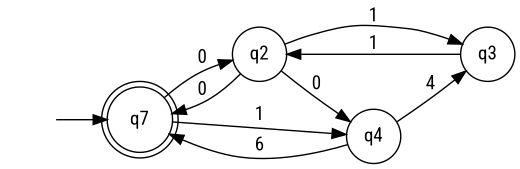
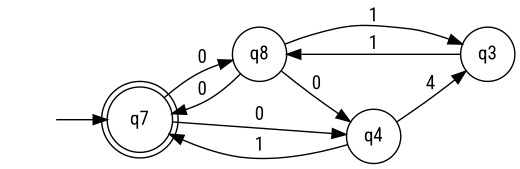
node "q2": label "q2" -> "q8"
edge "q7" -> "q4": label "1" -> "0"
edge "q4" -> "q7": label "6" -> "1"
